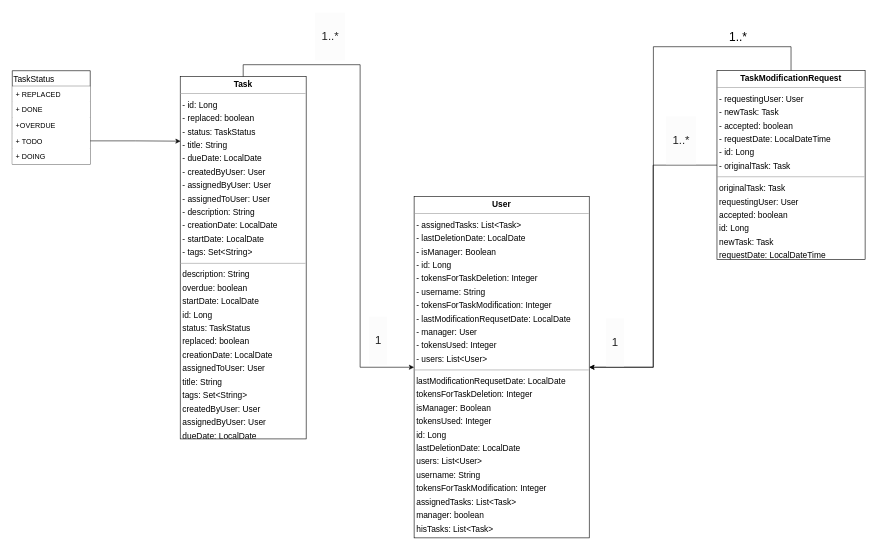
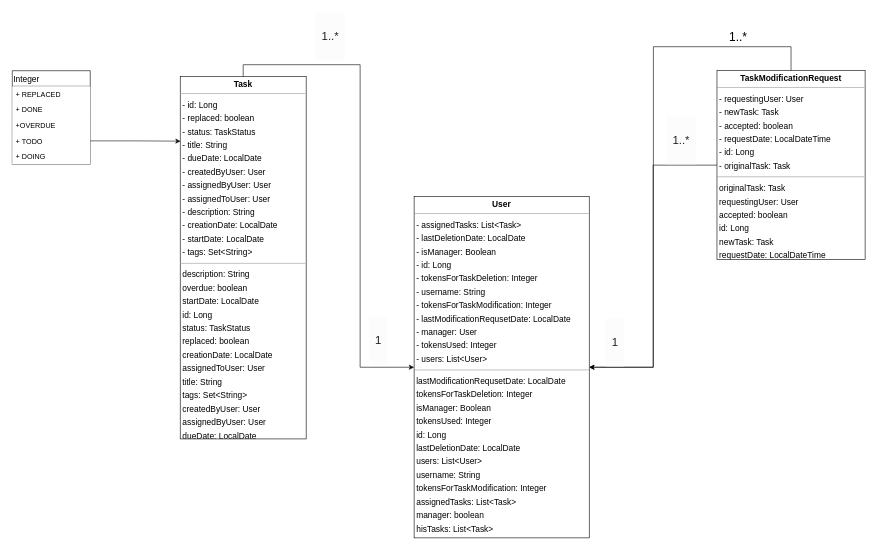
node "TaskStatus": label "TaskStatus" -> "Integer"
